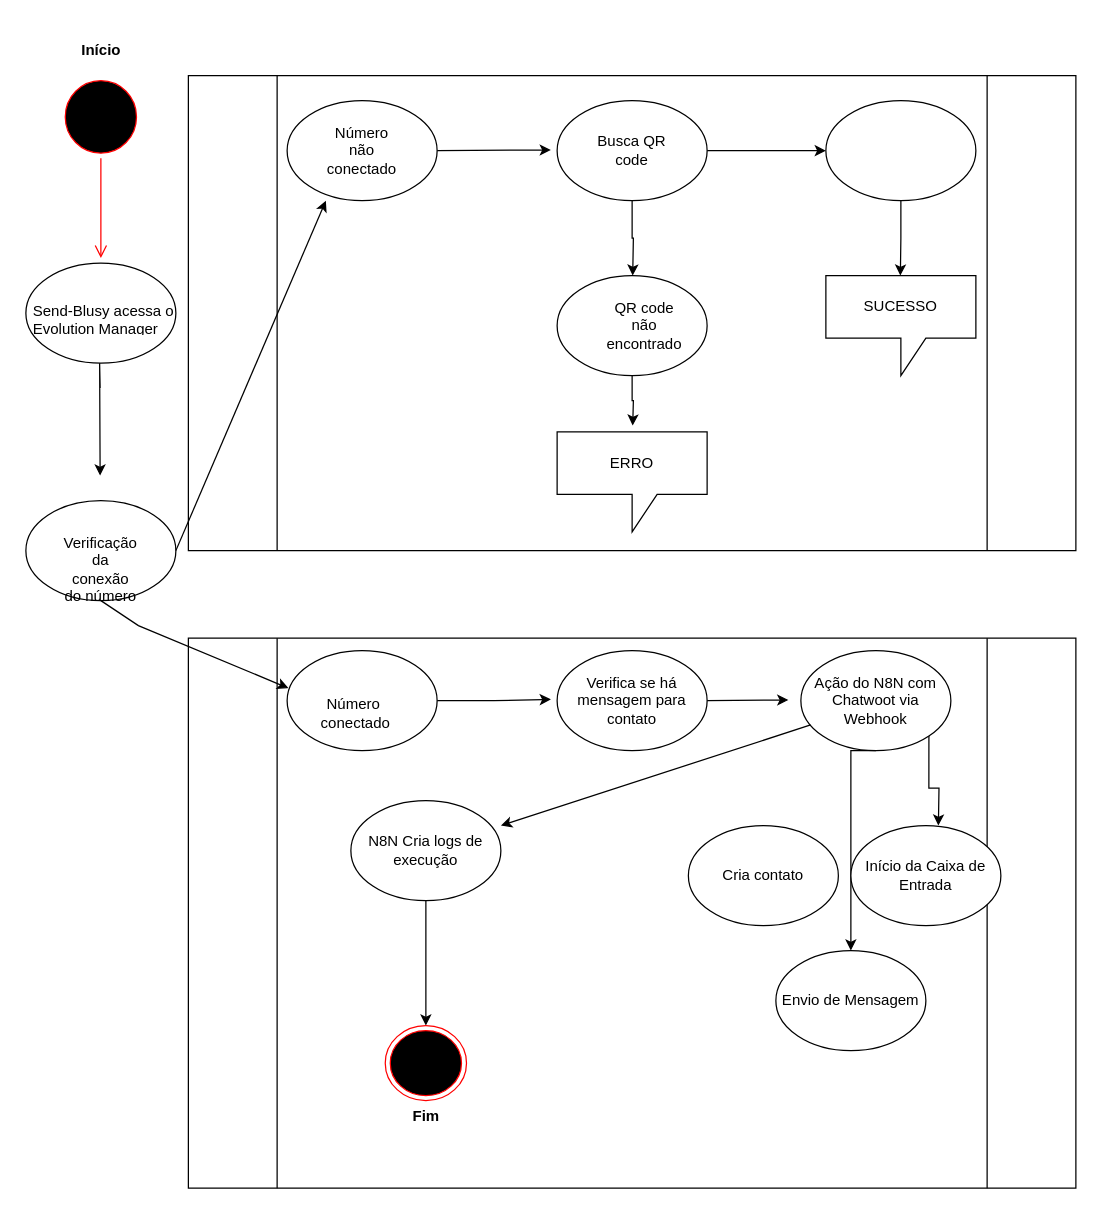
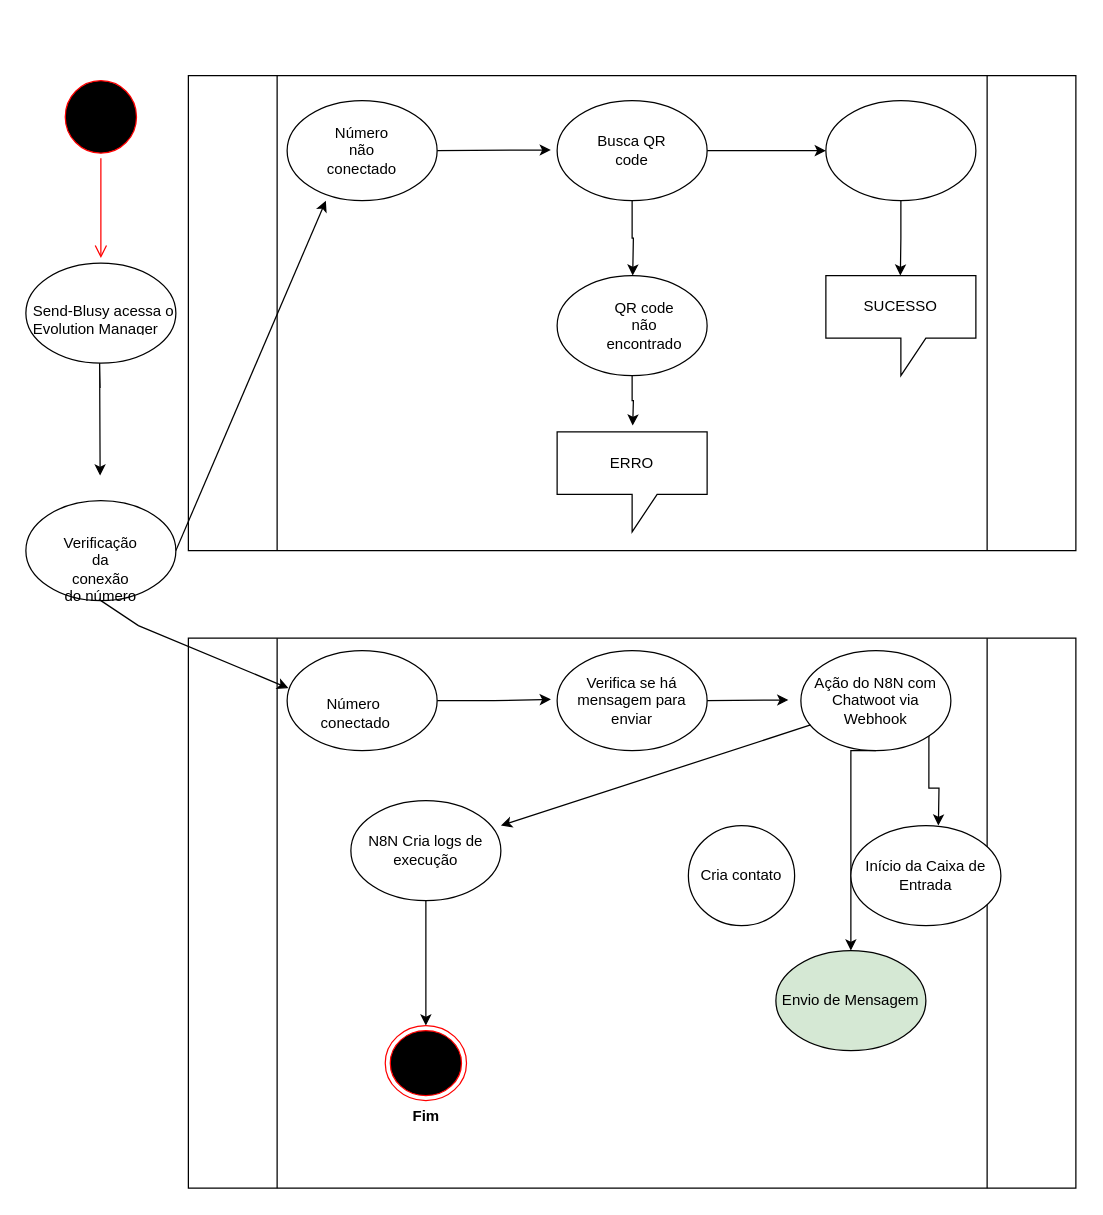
node "Início": removed
node "Verifica se há mensagem para contato": label "Verifica se há mensagem para contato" -> "Verifica se há mensagem para enviar"
node "Cria contato": size 150x100 -> 106x100
node "Envio de Mensagem": fillcolor #ffffff -> #d5e8d4
